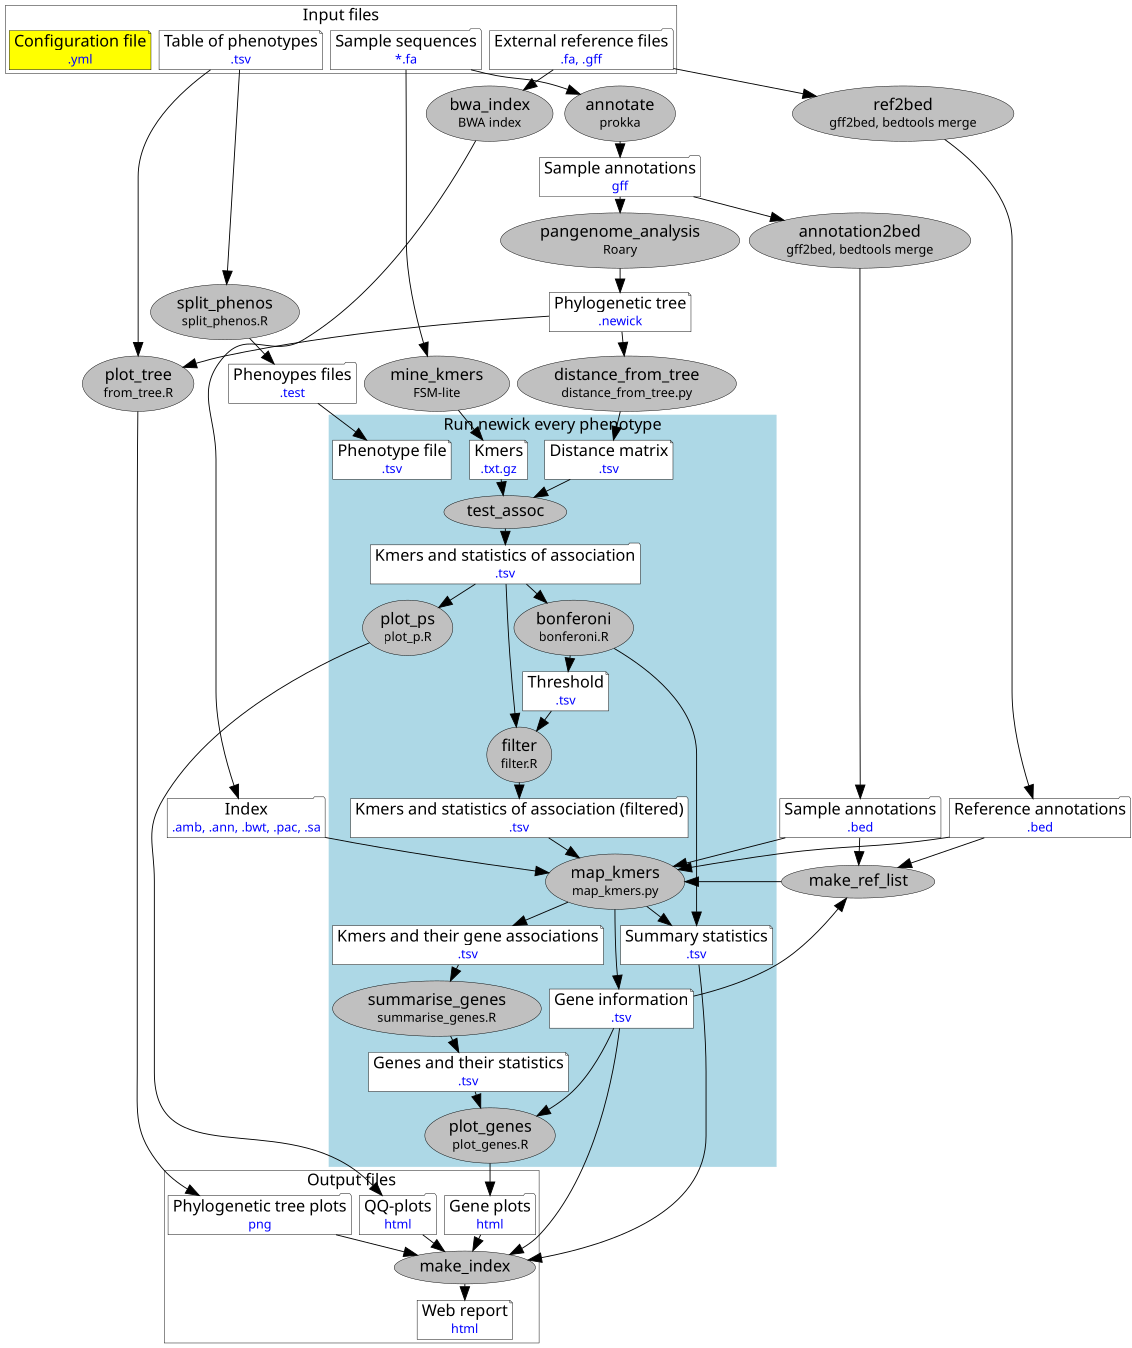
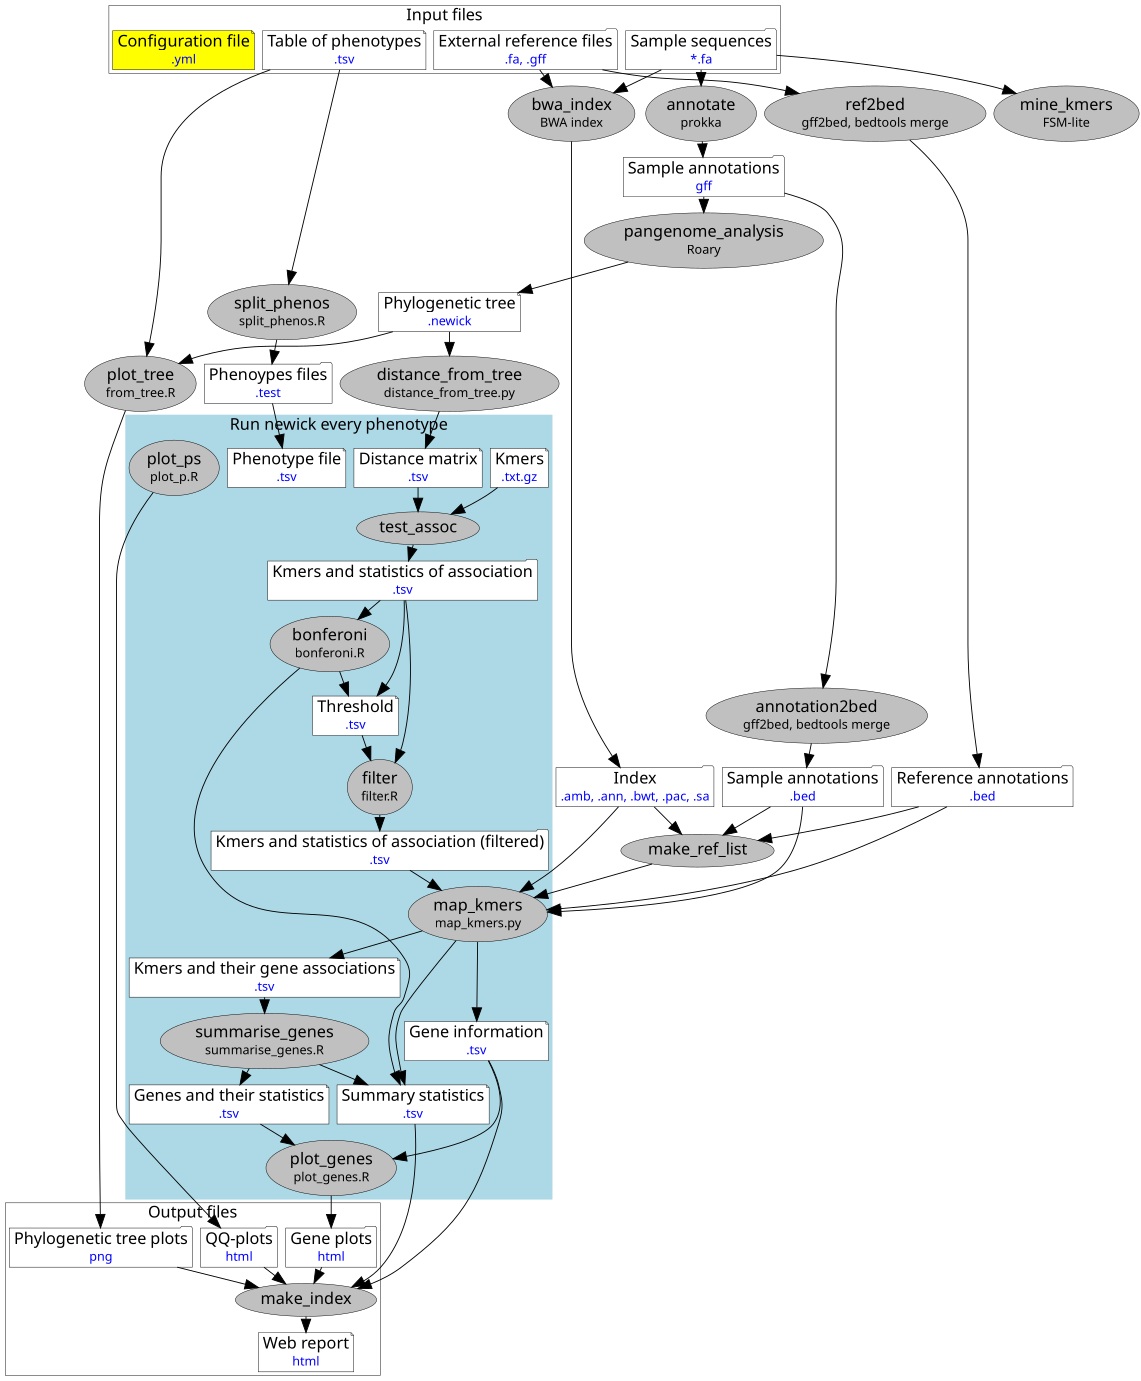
edge "Sample sequences" -> "bwa_index": added
edge "mine_kmers" -> "Kmers": removed
edge "Kmers and statistics of association" -> "plot_ps": now "Kmers and statistics of association" -> "Threshold"
edge "Gene information" -> "make_ref_list": now "Index" -> "make_ref_list"
edge "summarise_genes" -> "Summary statistics": added
